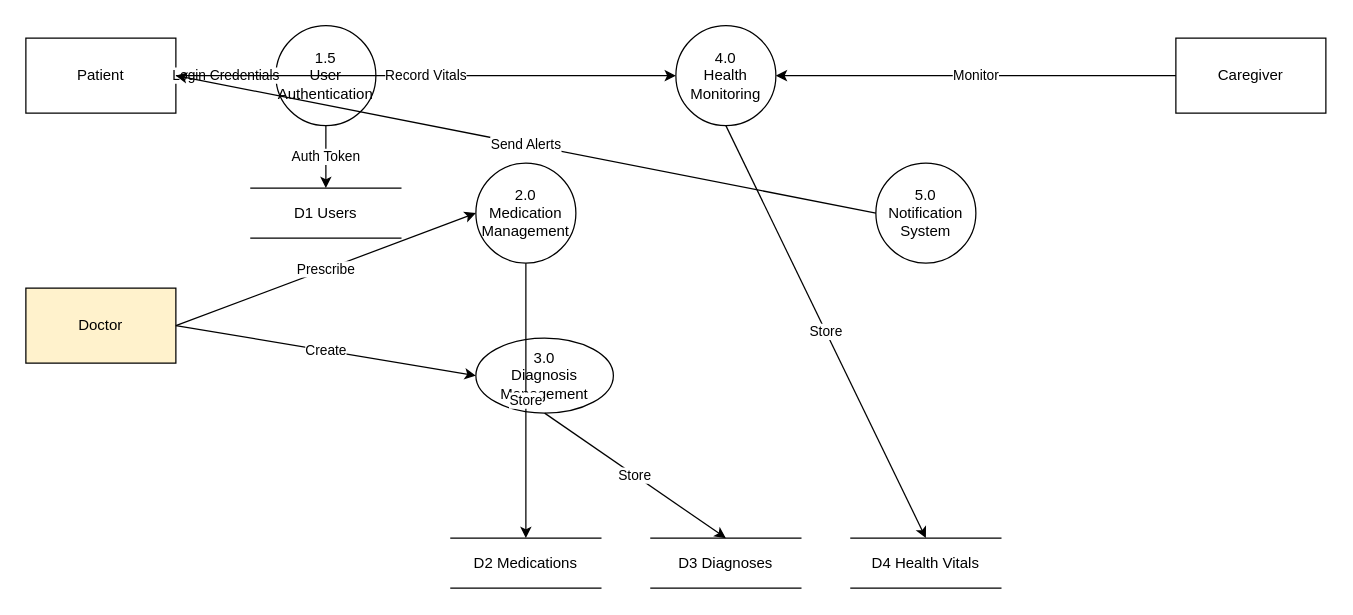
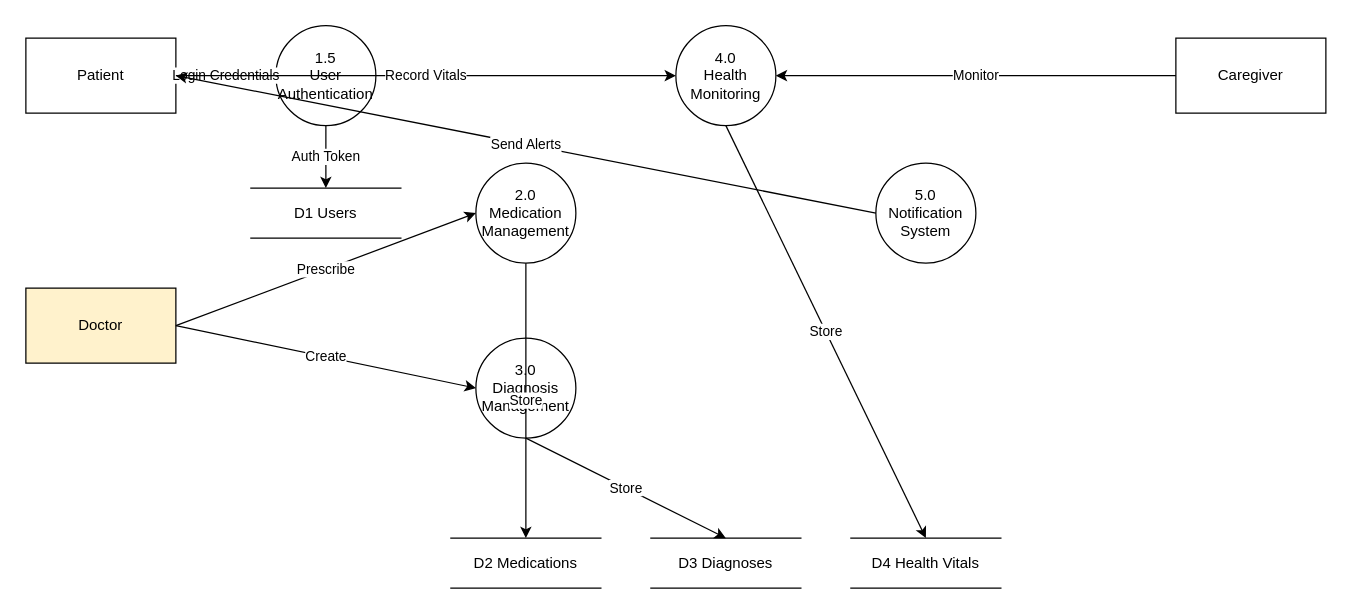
node "3.0 Diagnosis Management": size 138x75 -> 100x100
